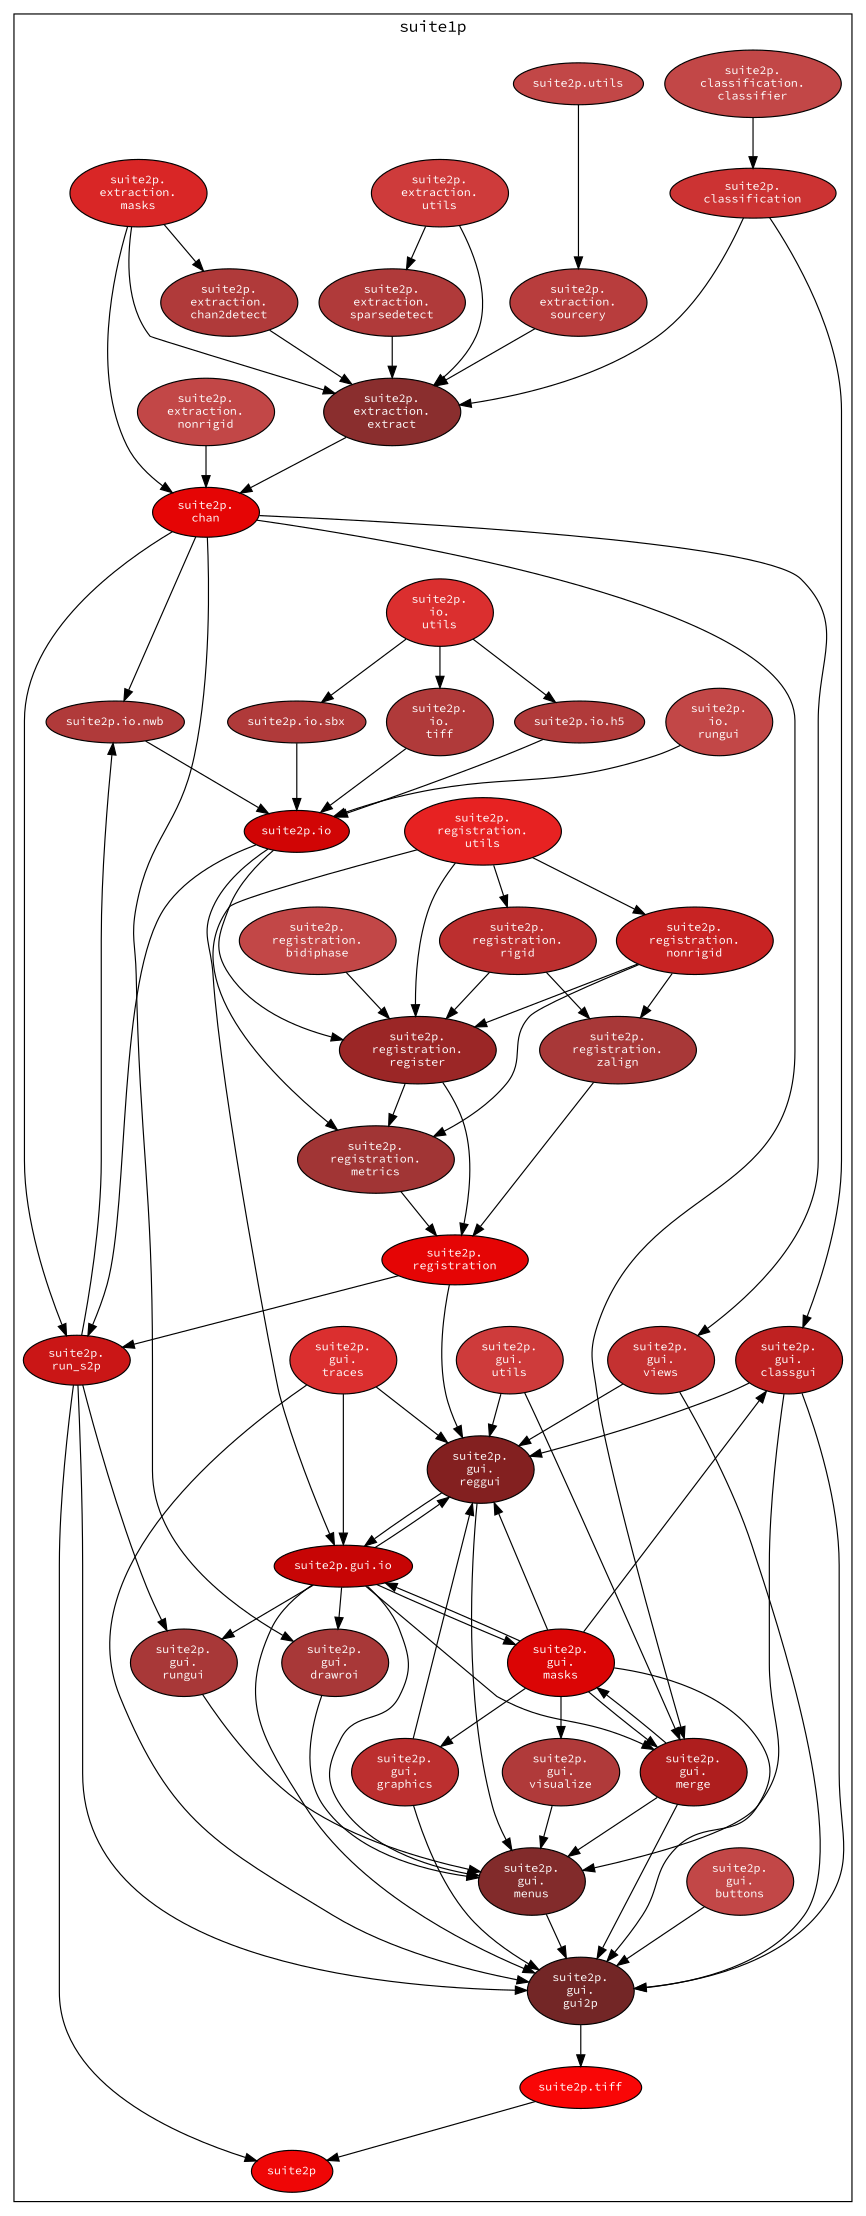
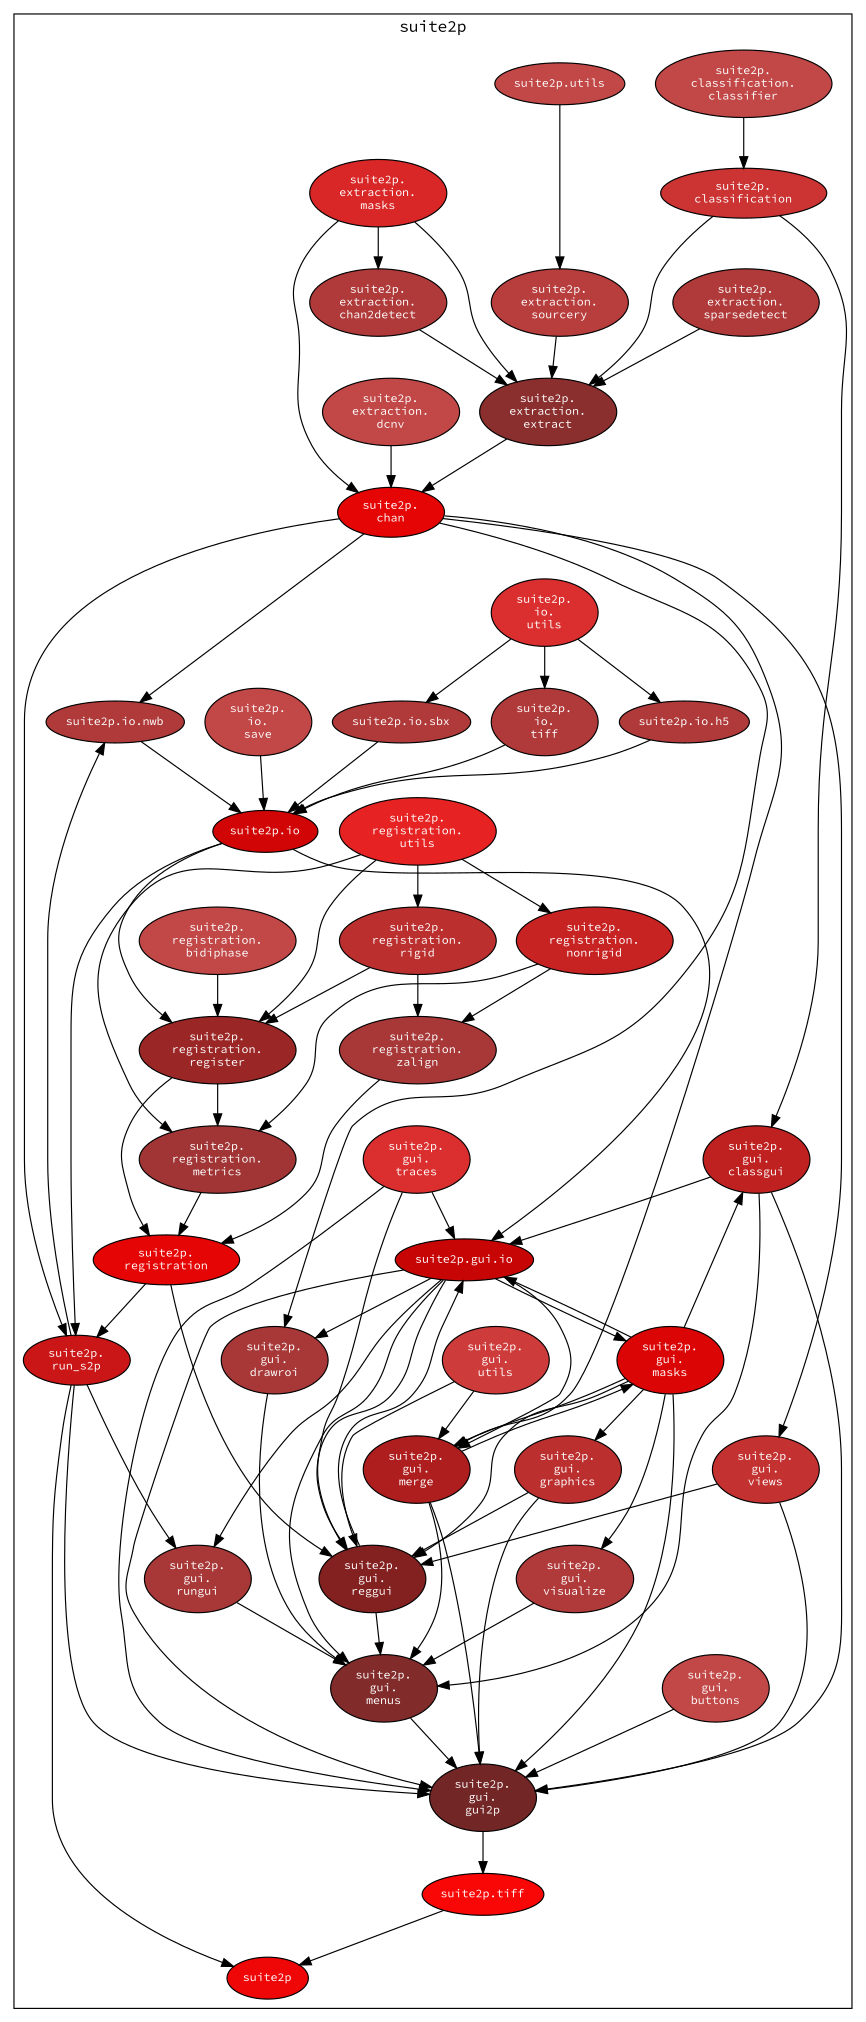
cluster "suite1p": label "suite1p" -> "suite2p"
node "suite2p. extraction. utils": removed
node "suite2p. extraction. nonrigid": label "suite2p. extraction. nonrigid" -> "suite2p. extraction. dcnv"
node "suite2p. io. rungui": label "suite2p. io. rungui" -> "suite2p. io. save"
edge "suite2p. registration. nonrigid" -> "suite2p. registration. register": removed
edge "suite2p. gui. classgui" -> "suite2p. gui. reggui": now "suite2p. gui. classgui" -> "suite2p.gui.io"
